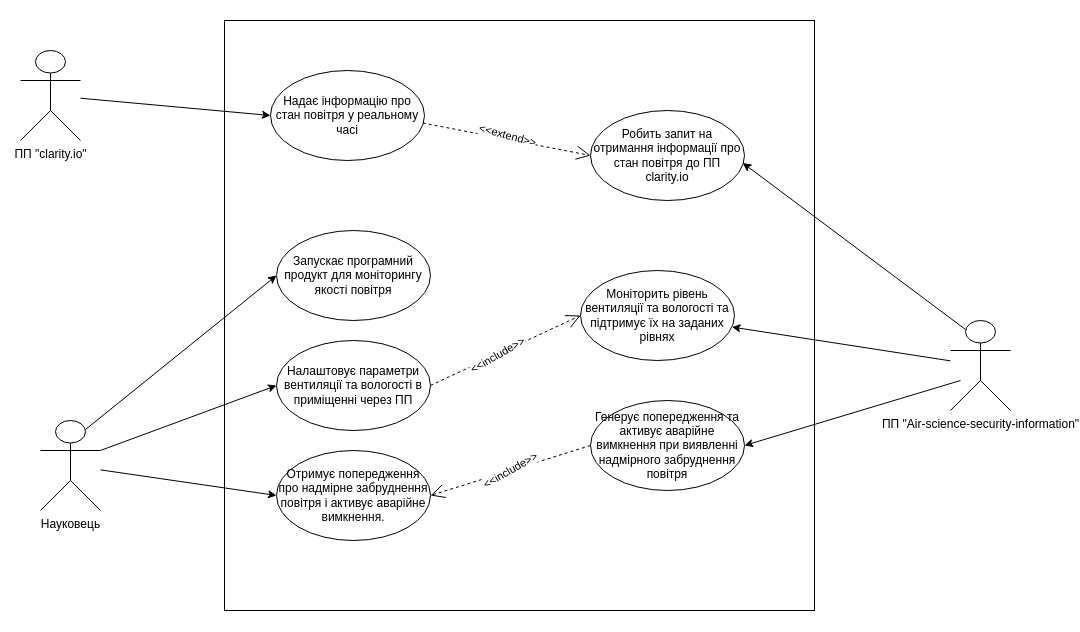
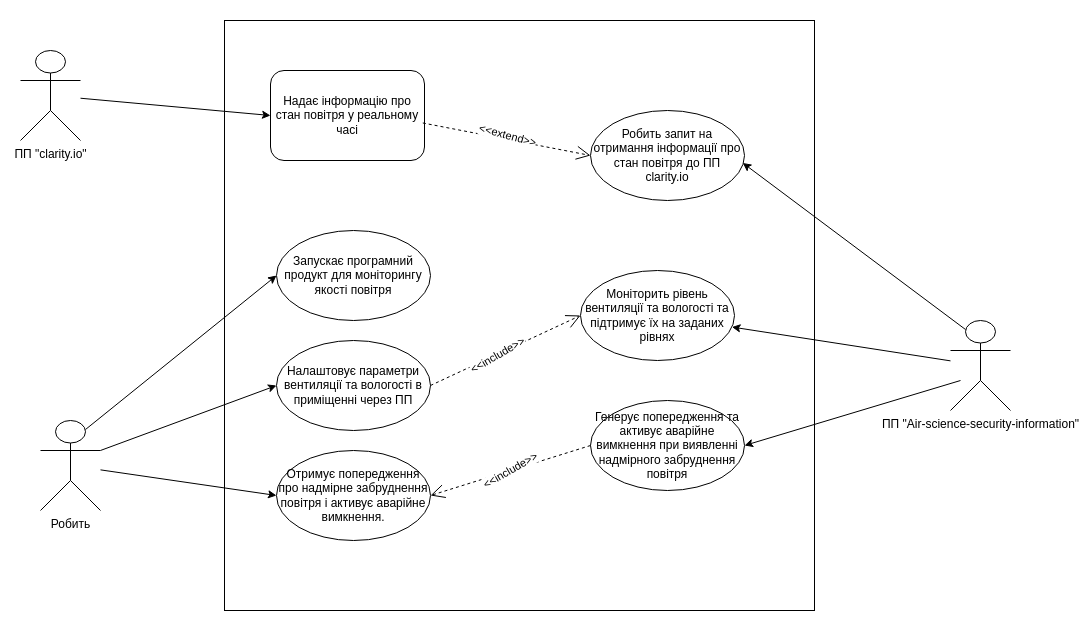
node "Надає інформацію про стан повітря у реальному часі": shape ellipse -> rounded rectangle
node "Науковець": label "Науковець" -> "Робить"
